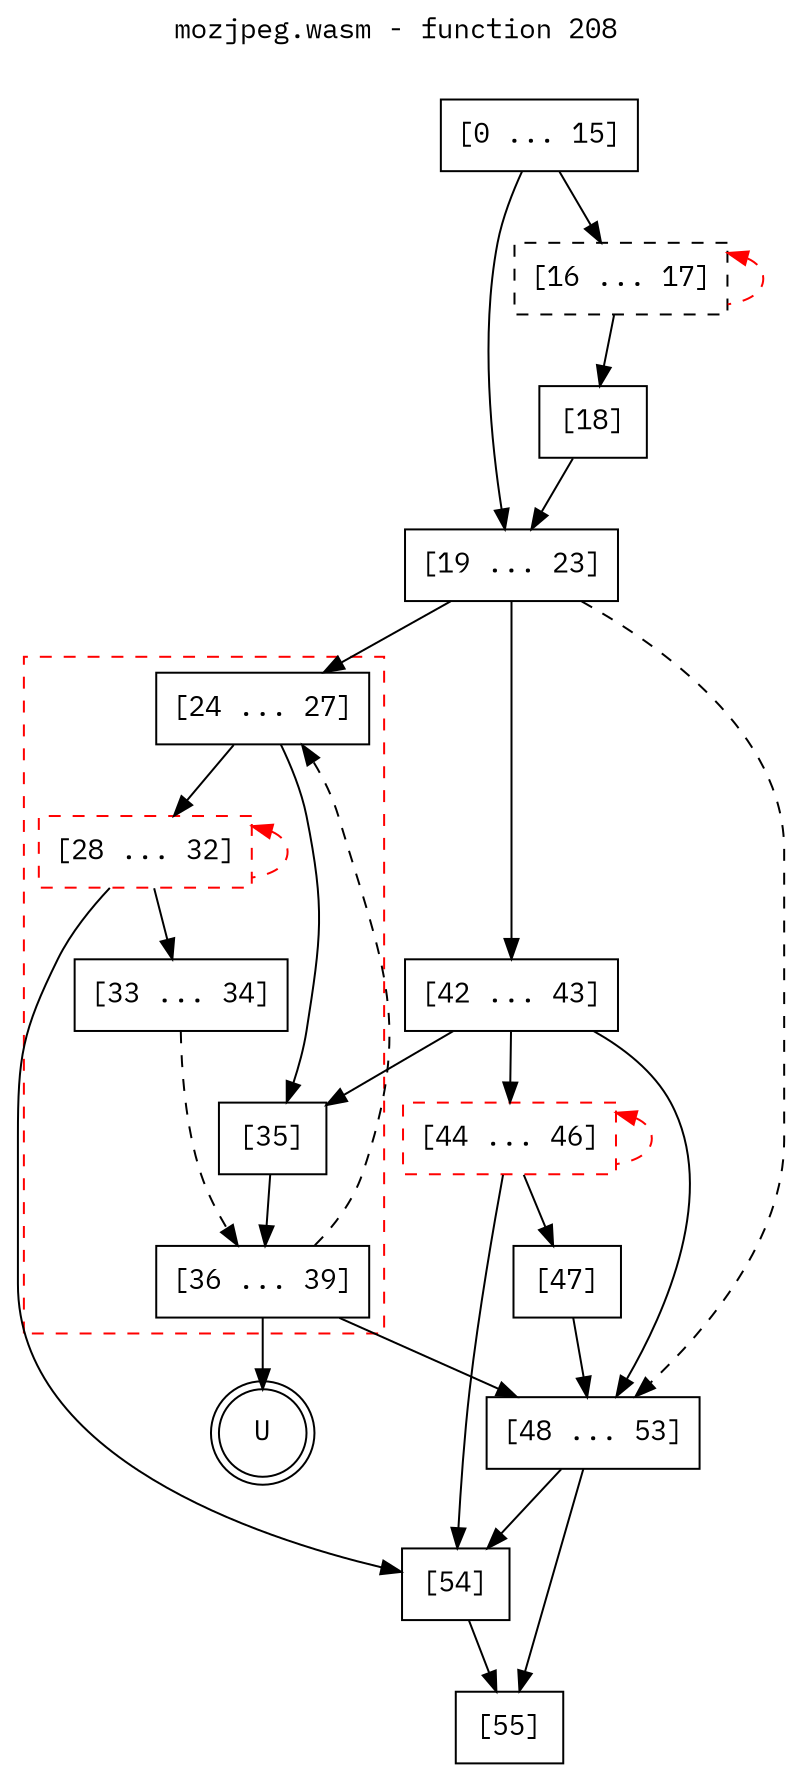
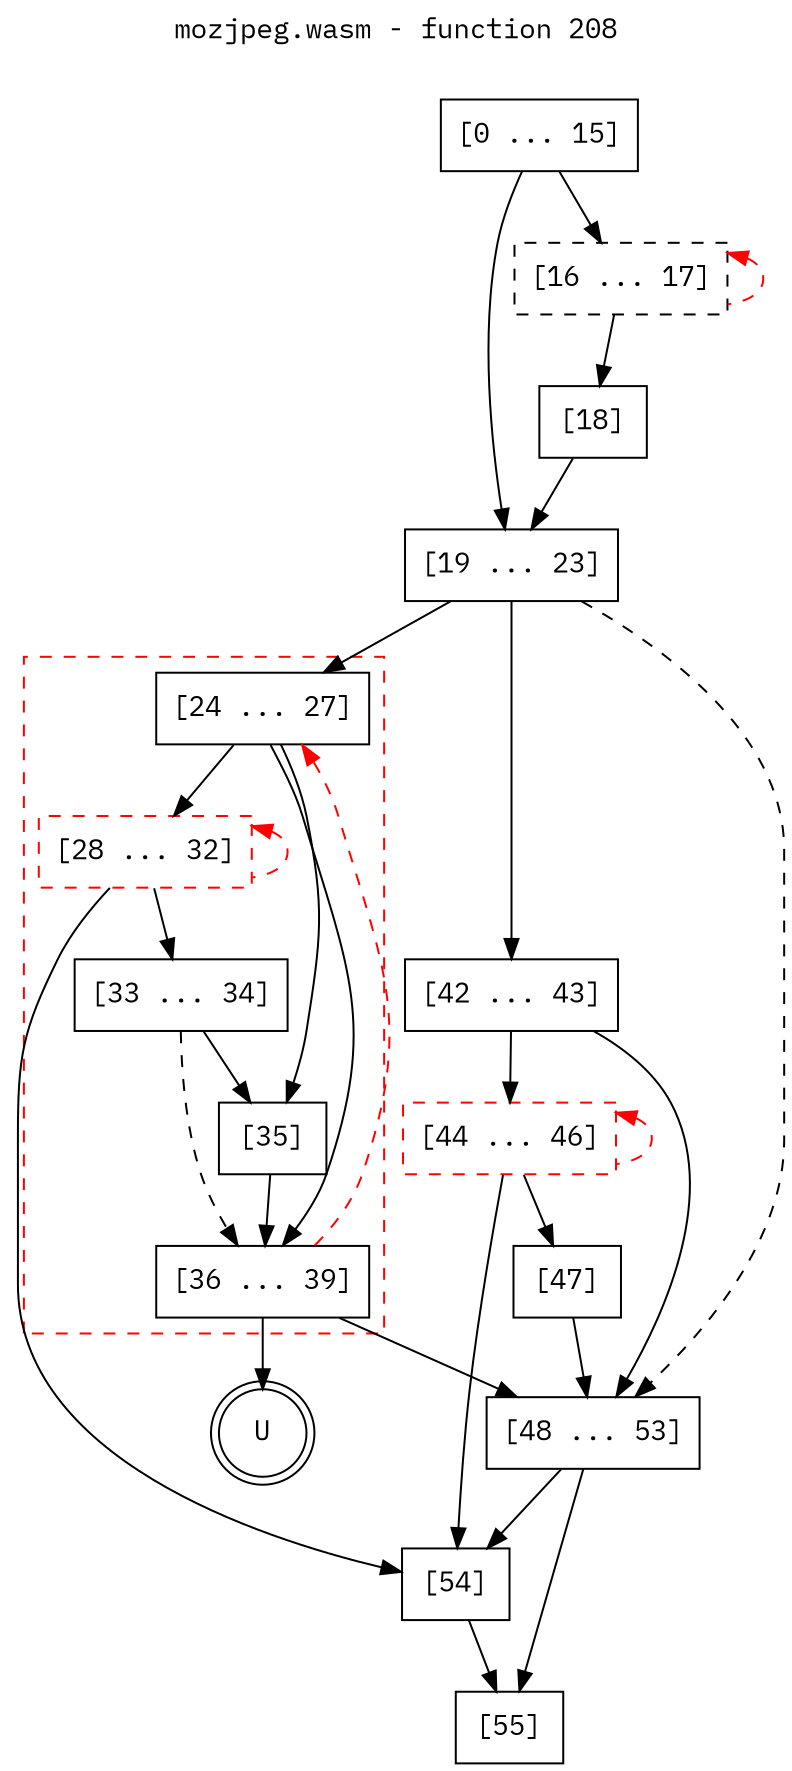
edge "[36 ... 39]" -> "[24 ... 27]": color black -> red
edge "[24 ... 27]" -> "[36 ... 39]": added
edge "[42 ... 43]" -> "[35]": now "[33 ... 34]" -> "[35]"
